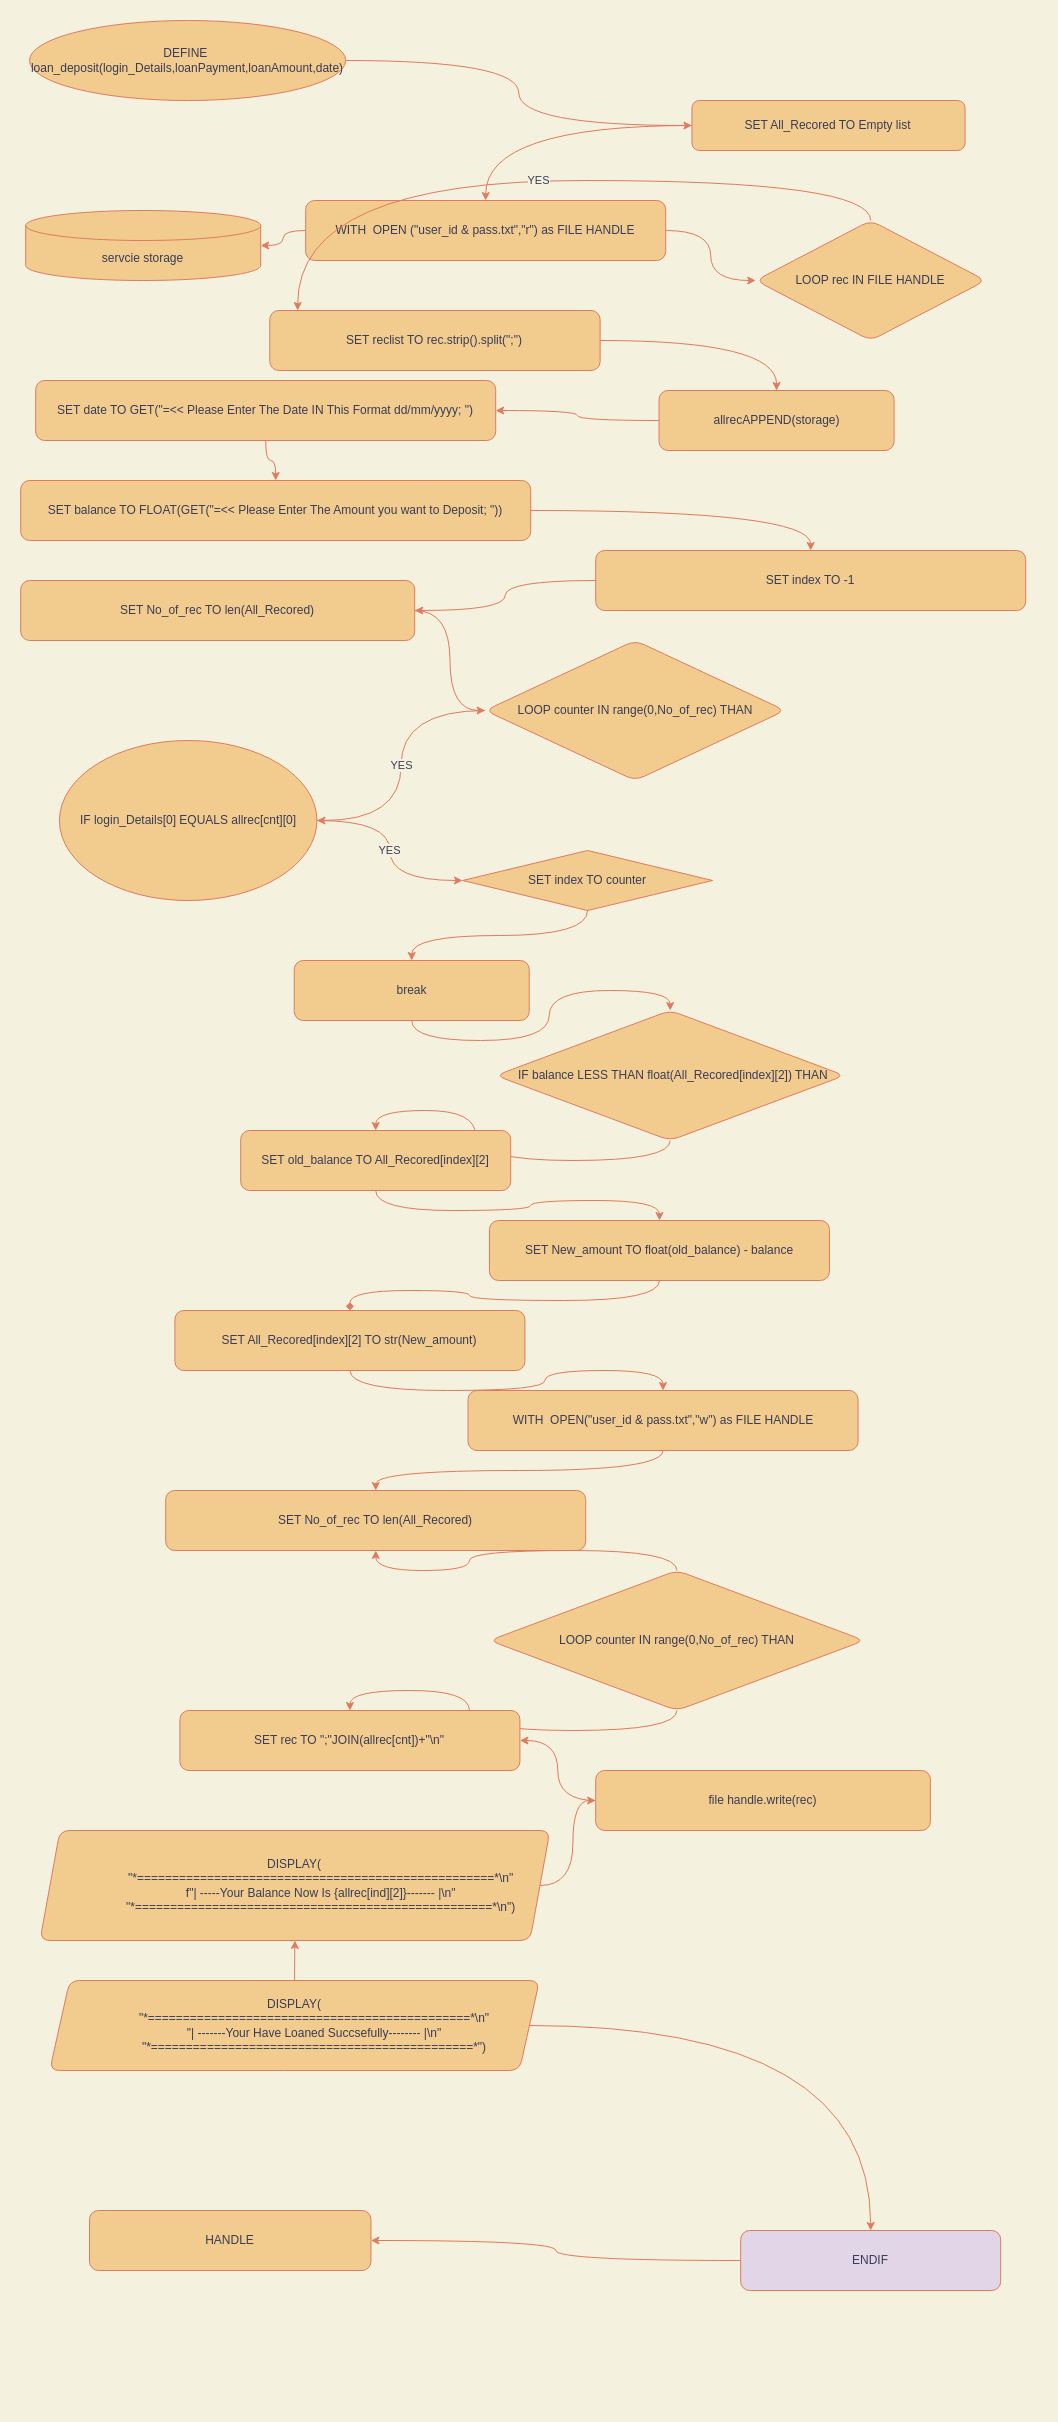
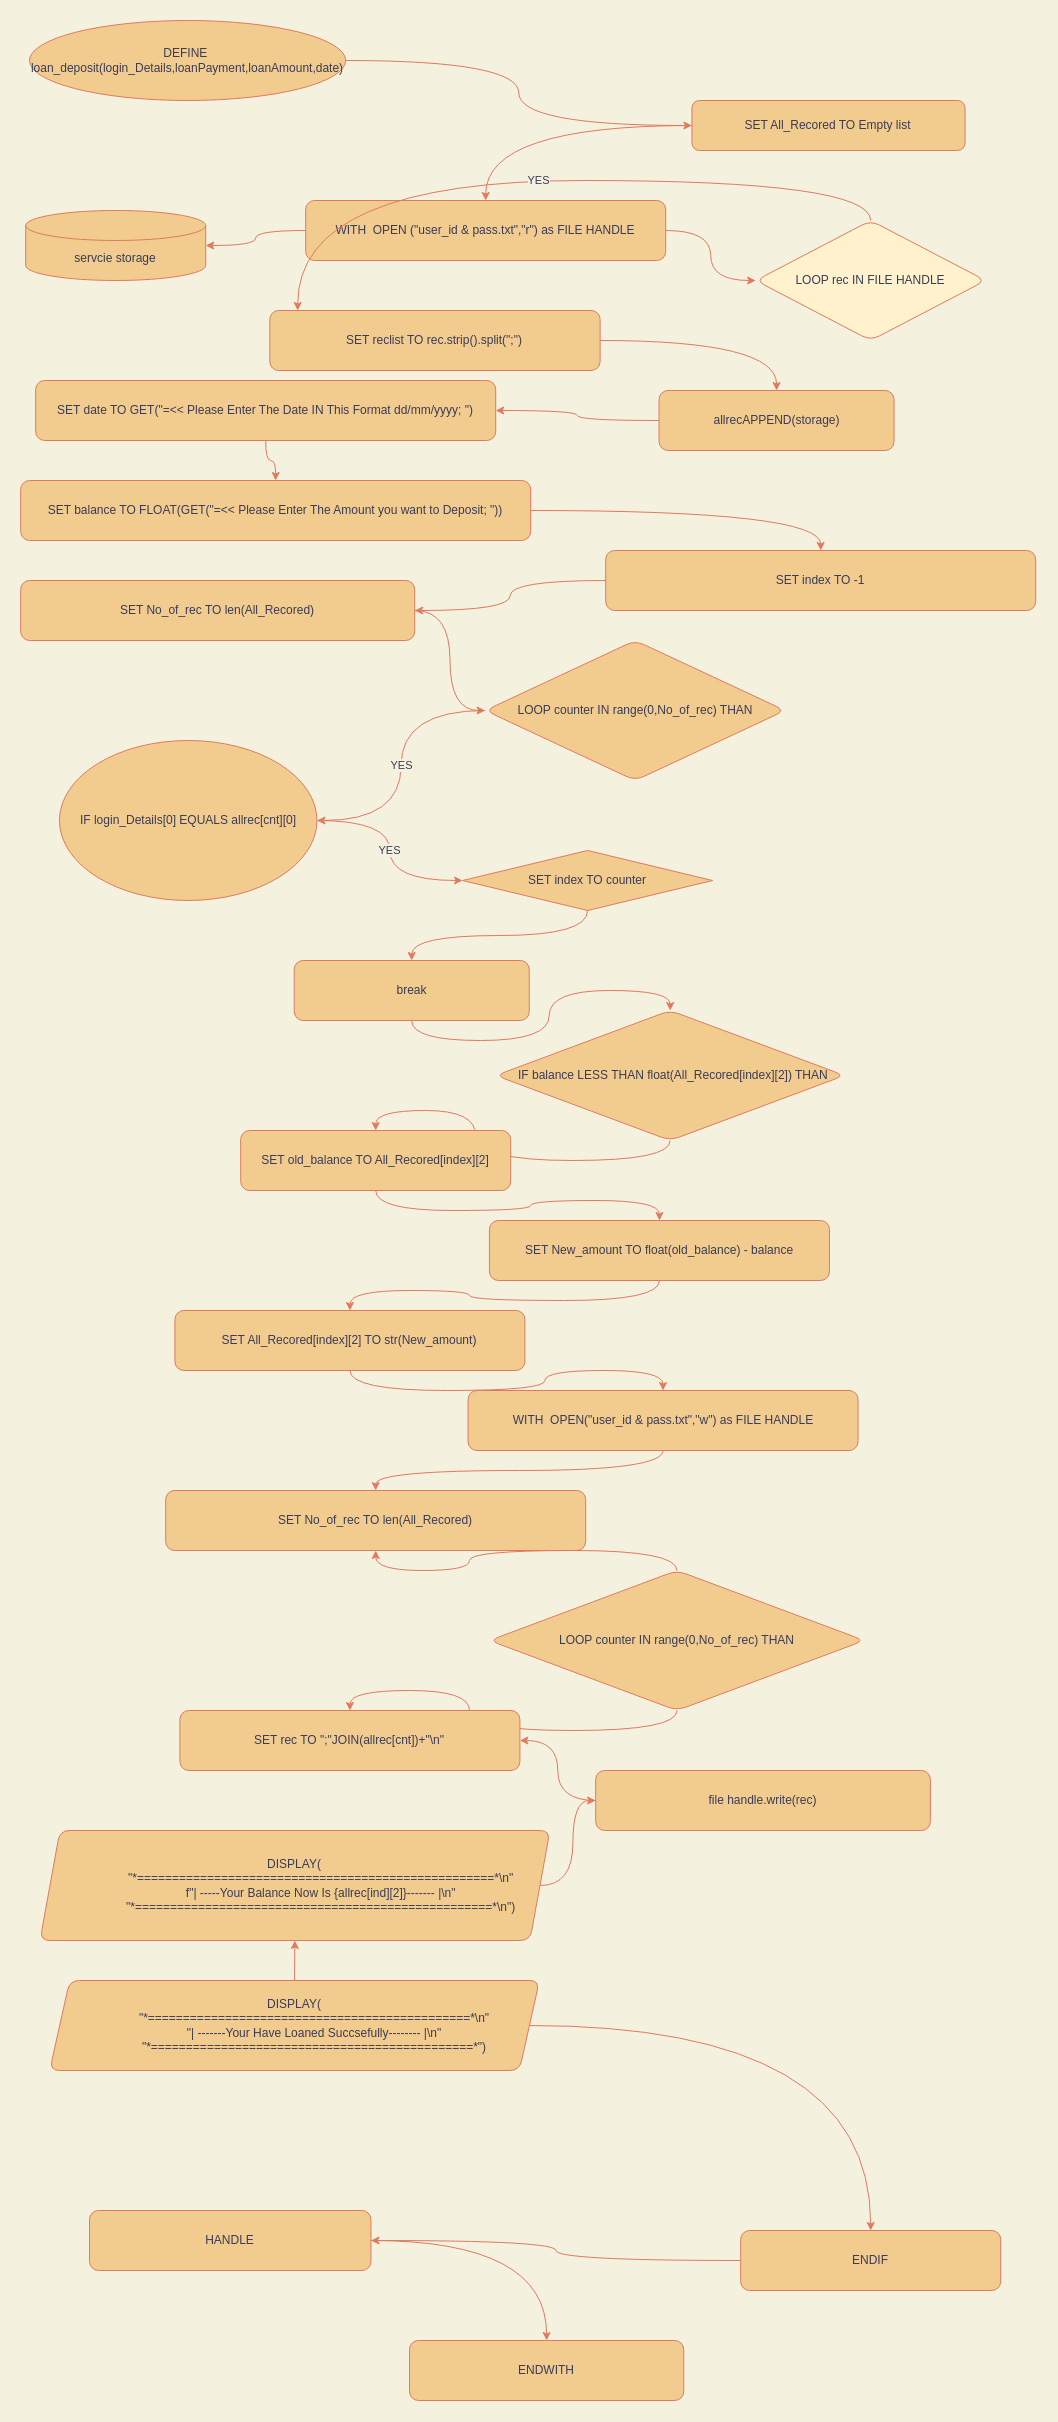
node "servcie storage": size 235x70 -> 180x70
node "LOOP rec IN FILE HANDLE": fillcolor #f2cc8f -> #fff2cc
node "SET index TO -1": moved (811, 581) -> (821, 581)
edge "SET New_amount TO float(old_balance) - balance" -> "SET All_Recored[index][2] TO str(New_amount)": arrowhead diamond -> classic
edge "HANDLE" -> "ENDWITH": added
node "ENDIF": fillcolor #e1d5e7 -> #f2cc8f
node "ENDWITH": added
